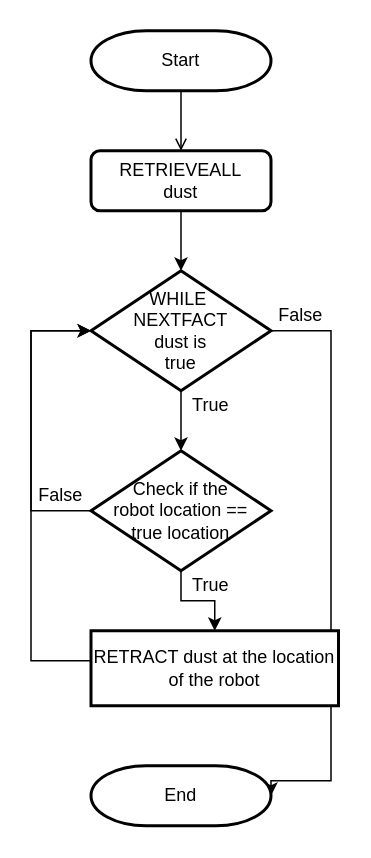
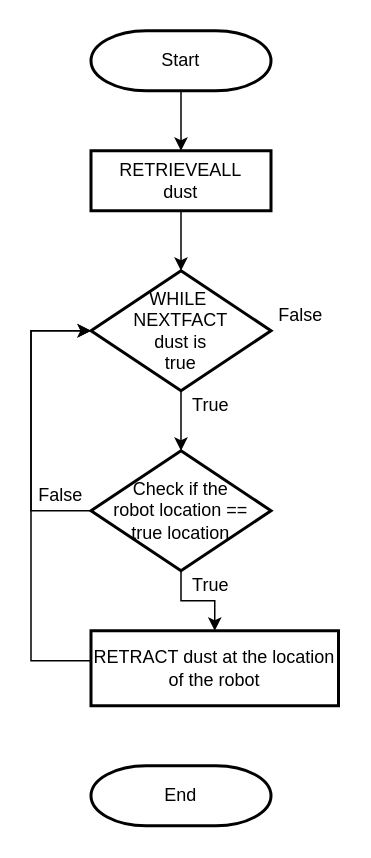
edge "Start" -> "RETRIEVEALL dust": arrowhead open -> classic
node "RETRIEVEALL dust": shape rounded rectangle -> rectangle
edge "WHILE NEXTFACT dust is true" -> "End": removed
